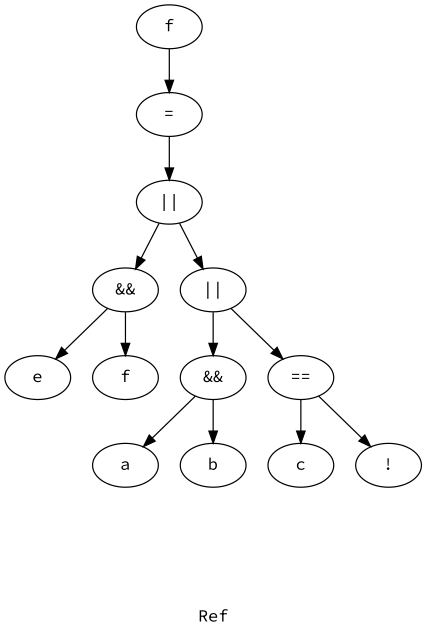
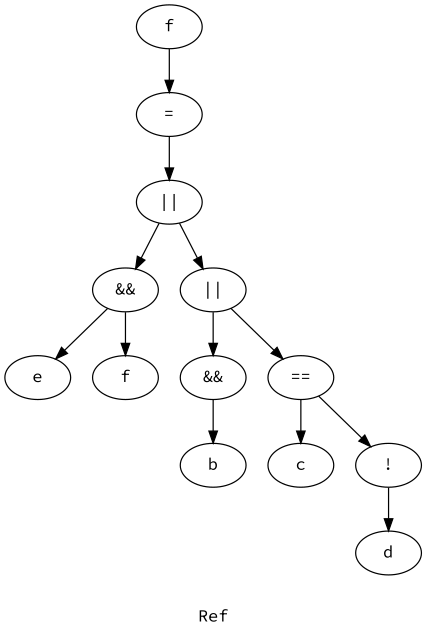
node "a": removed
node "d": added
